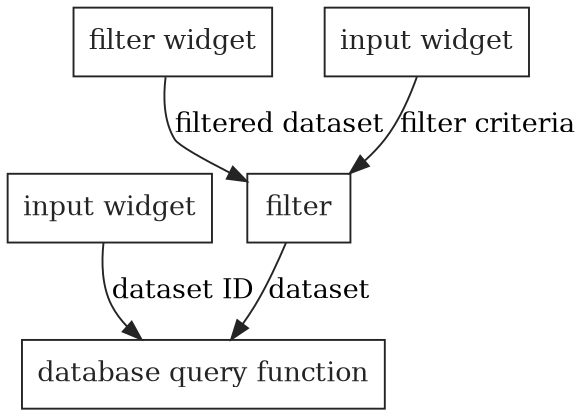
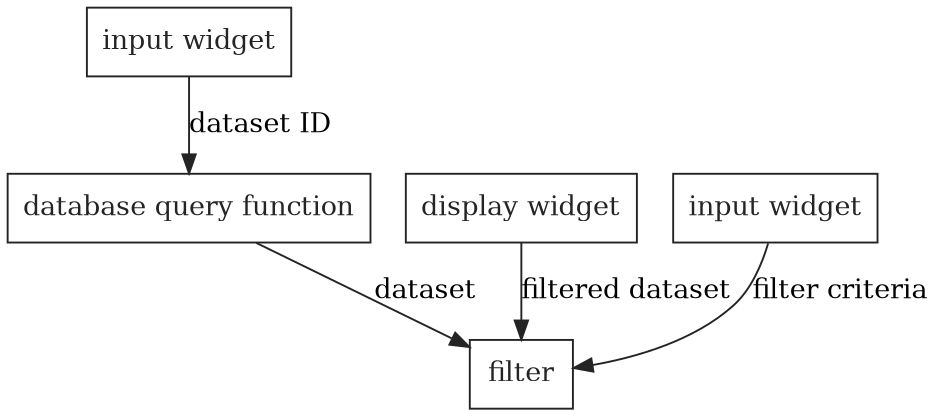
node "filter widget": label "filter widget" -> "display widget"
edge "filter" -> "database query function": reversed
